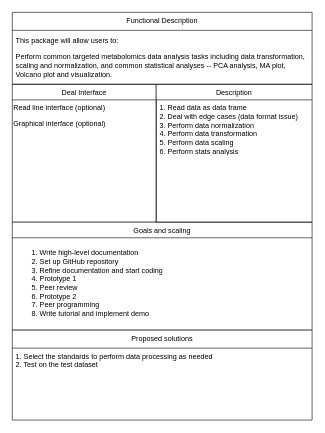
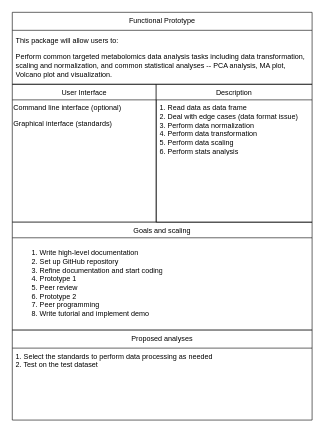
node "Functional Description": label "Functional Description" -> "Functional Prototype"
node "Deal Interface": label "Deal Interface" -> "User Interface"
node "Read line interface (optional)": label "Read line interface (optional)" -> "Command line interface (optional)"
node "Graphical interface (optional)": label "Graphical interface (optional)" -> "Graphical interface (standards)"
node "Proposed solutions": label "Proposed solutions" -> "Proposed analyses"
